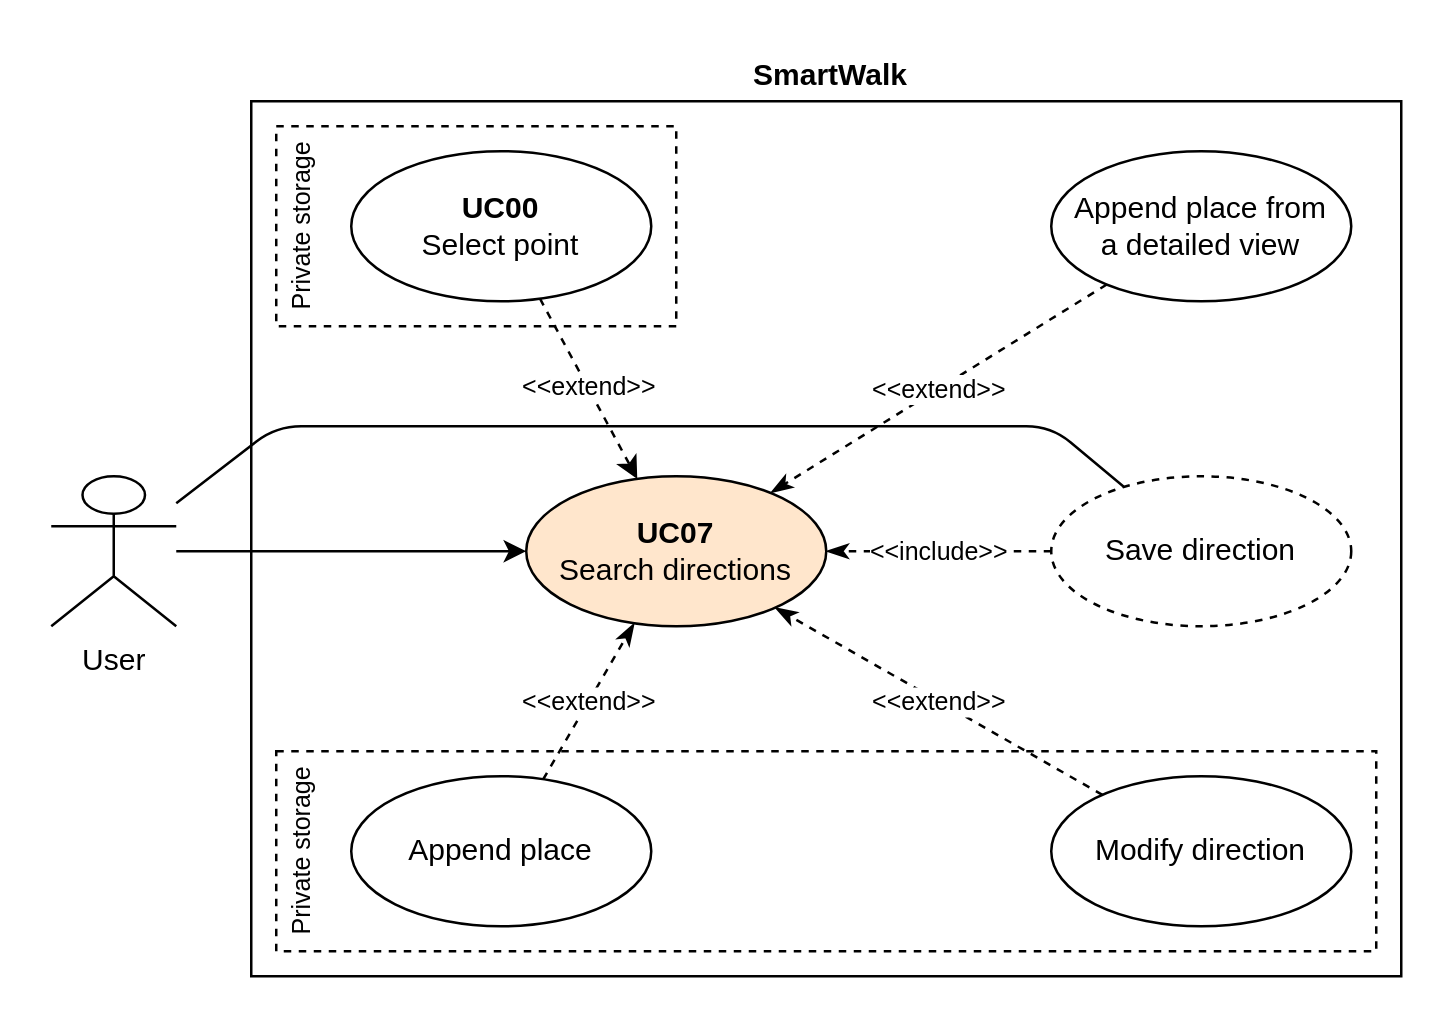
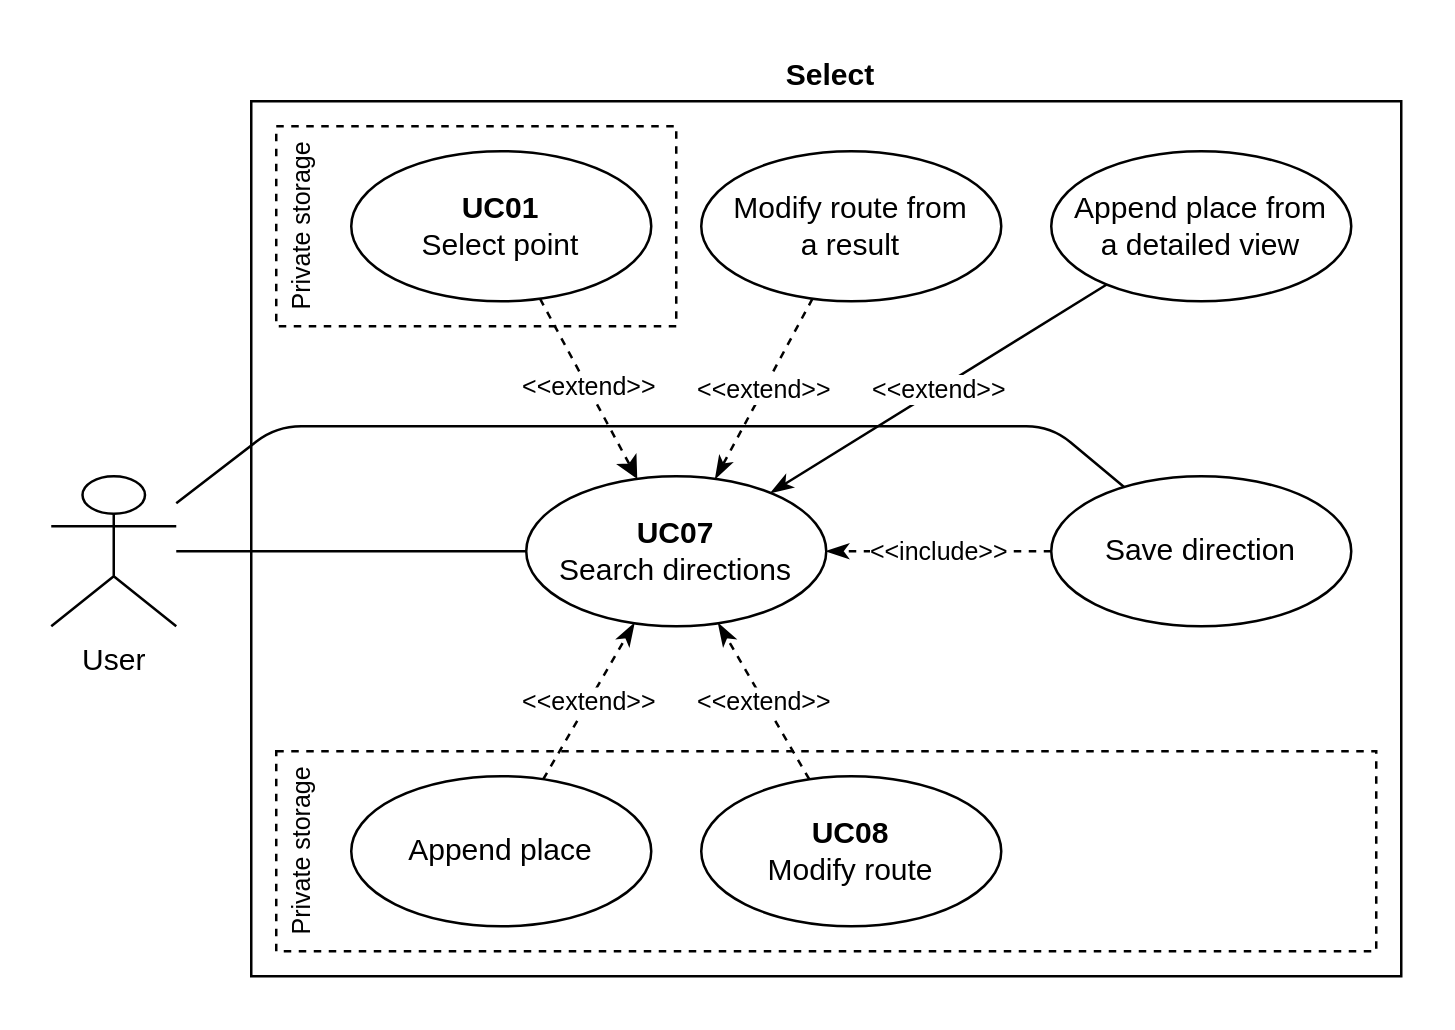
node "SmartWalk": label "SmartWalk" -> "Select"
node "UC00 Select point": label "UC00 Select point" -> "UC01 Select point"
node "Modify route from a result": added
edge "Append place from a detailed view" -> "UC07 Search directions": style dashed -> solid
edge "Modify route from a result" -> "UC07 Search directions": added, label "<<extend>>"
edge "User" -> "UC07 Search directions": arrowhead classic -> none
node "UC07 Search directions": fillcolor #ffe6cc -> #ffffff
node "Save direction": style dashed -> solid
edge "UC08 Modify route" -> "UC07 Search directions": added, label "<<extend>>"
edge "Modify direction" -> "UC07 Search directions": removed, label "<<extend>>"
node "UC08 Modify route": added
node "Modify direction": removed
